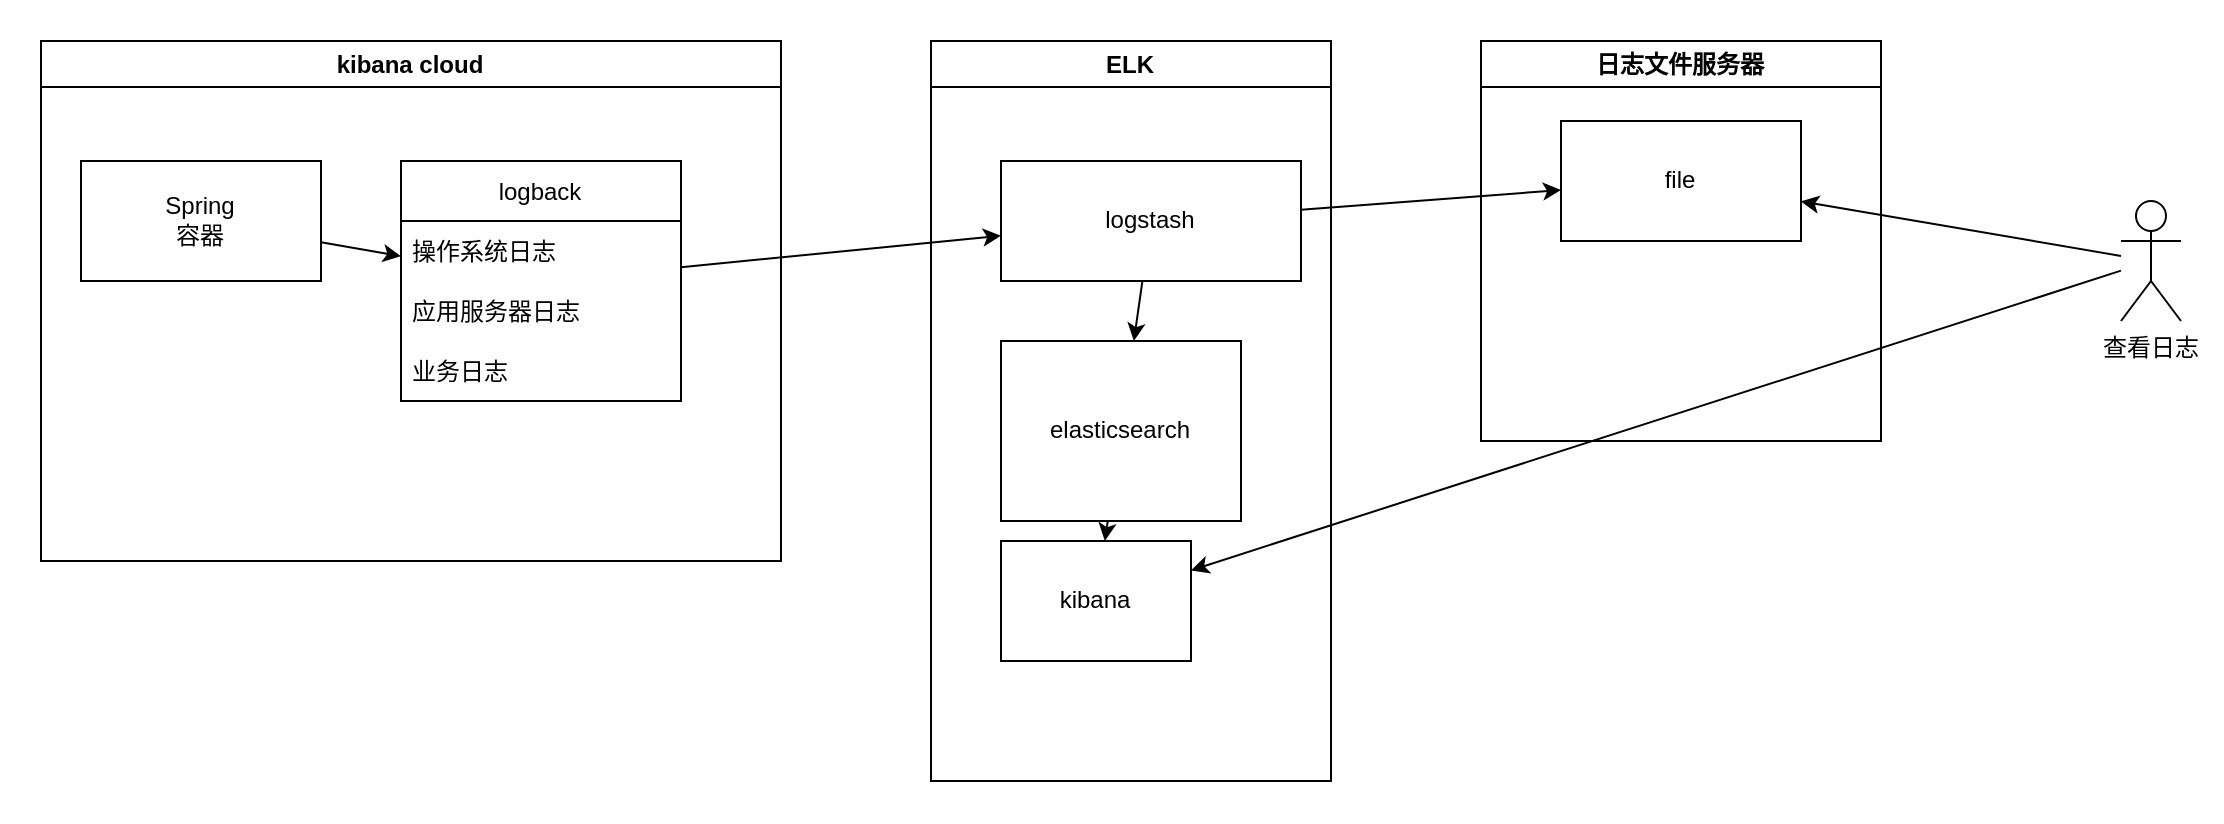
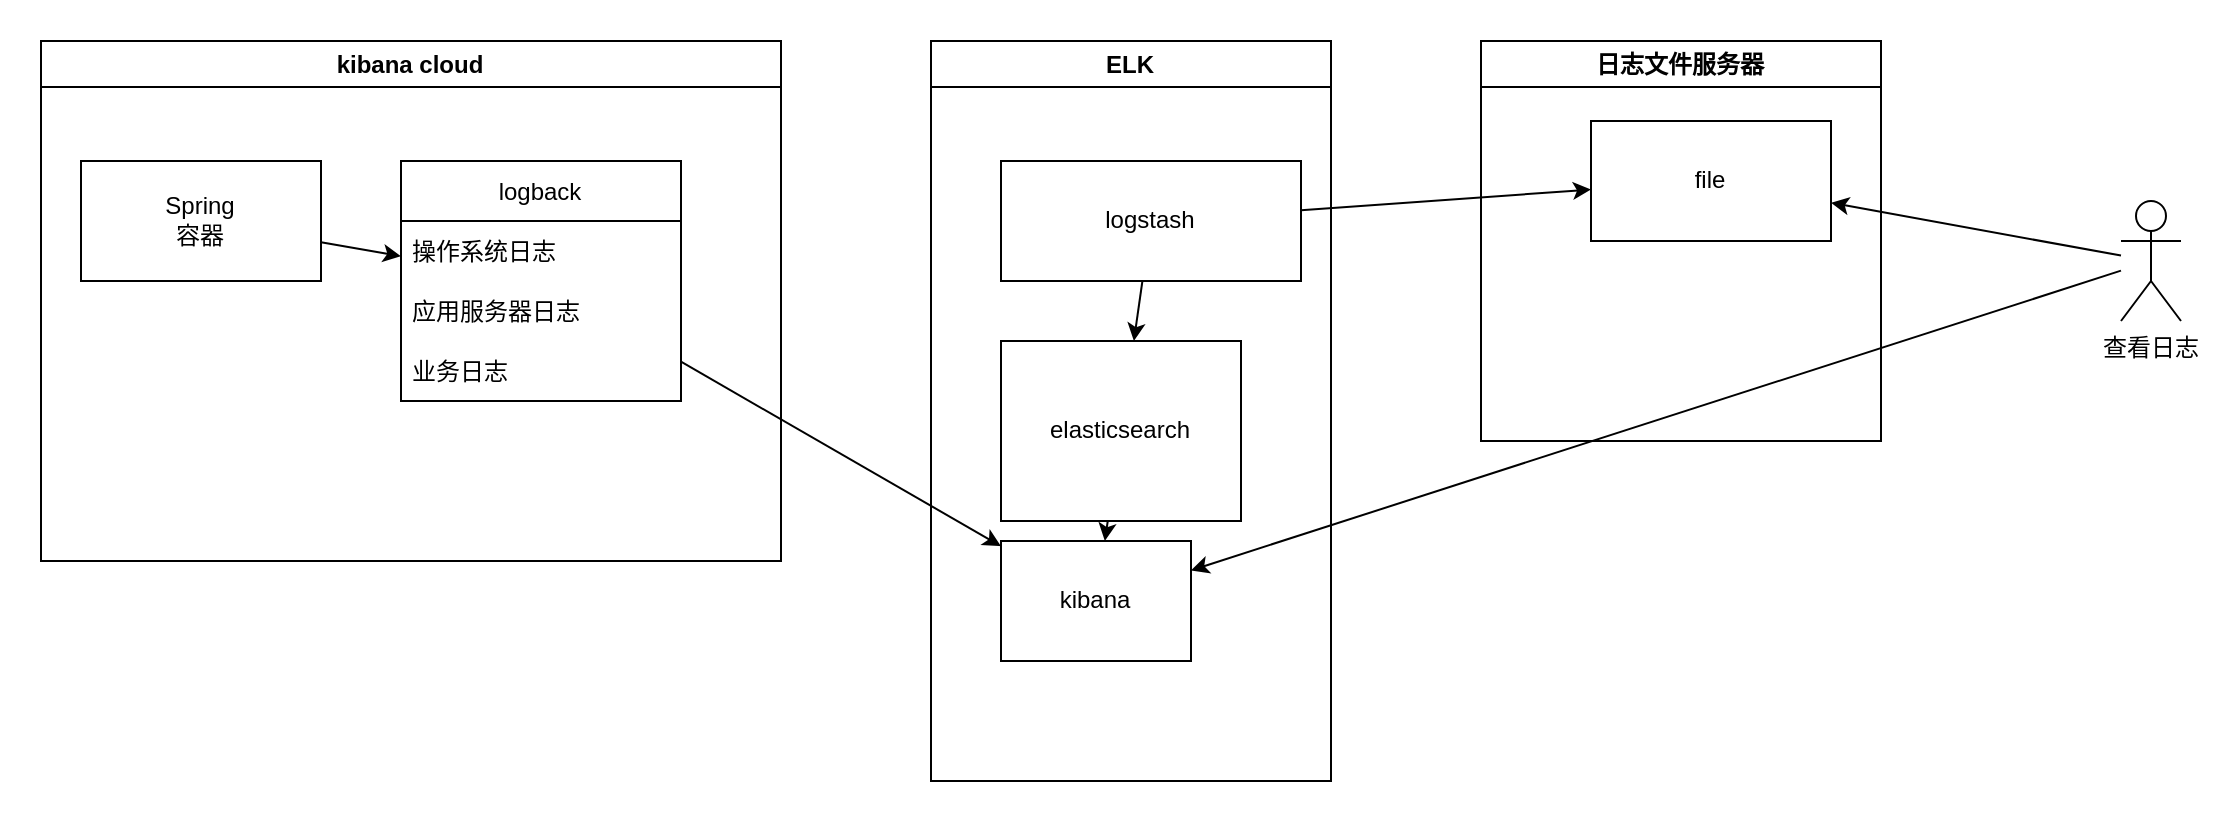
node "file": moved (1681, 181) -> (1711, 181)
edge "logback" -> "logstash": now "logback" -> "kibana"
